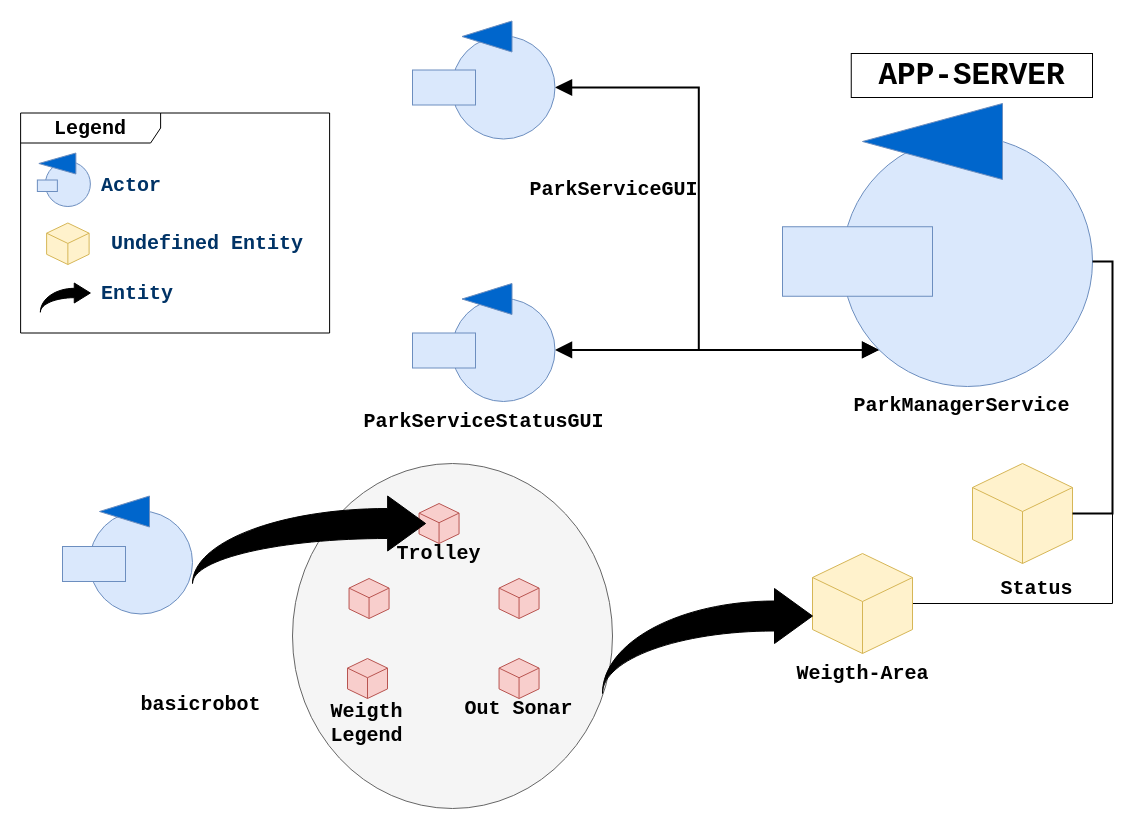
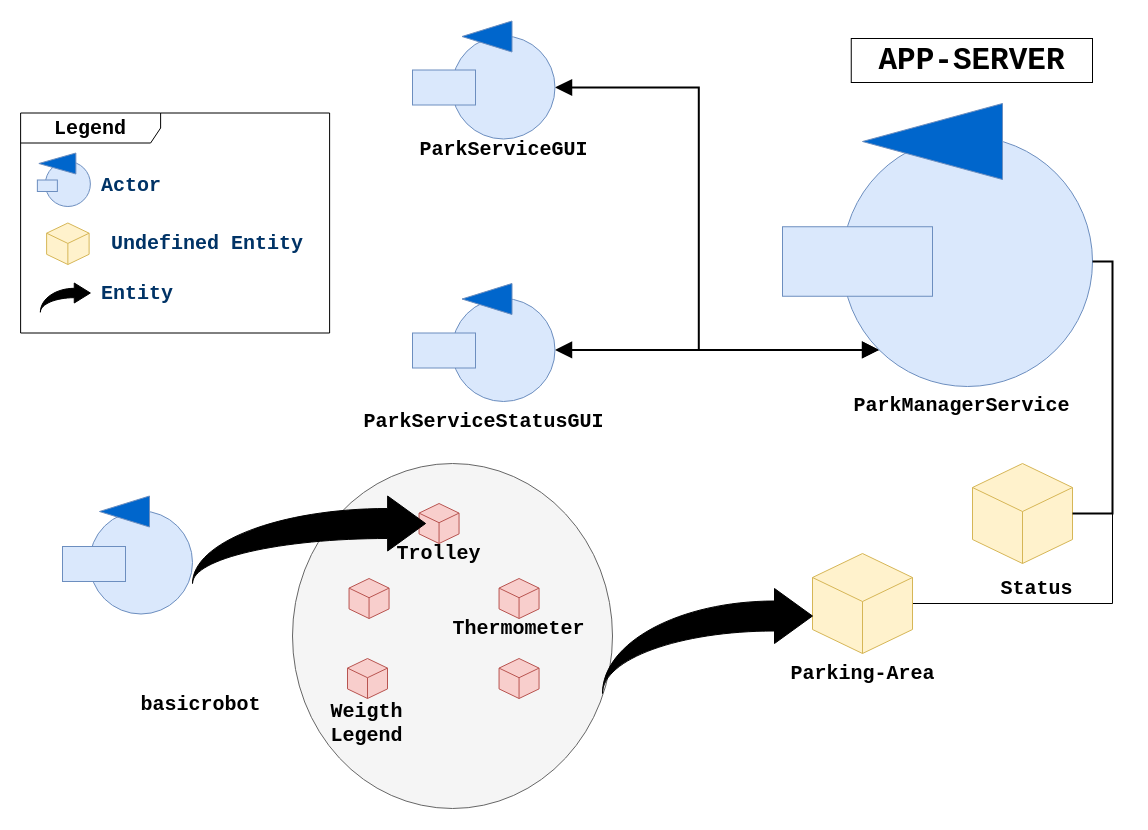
node "APP-SERVER": moved (972, 76) -> (972, 61)
node "ParkServiceGUI": moved (614, 189) -> (504, 149)
node "Thermometer": added
node "Weigth-Area": label "Weigth-Area" -> "Parking-Area"
node "Out Sonar": removed
